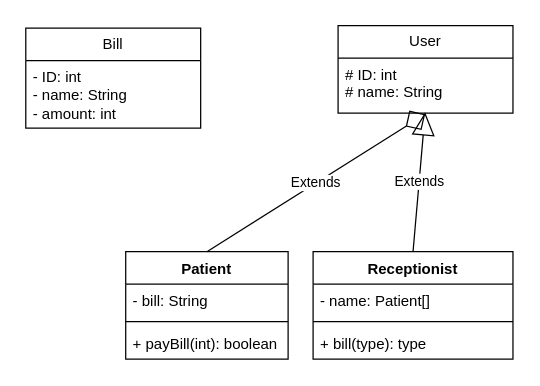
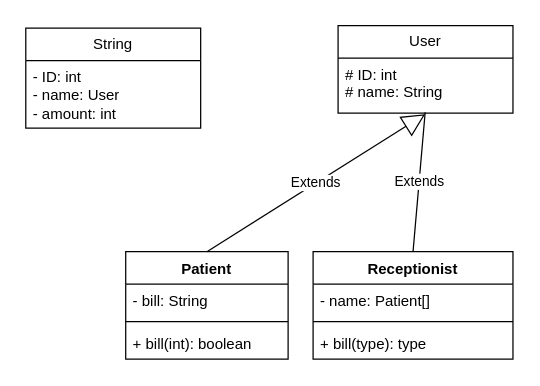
node "Bill": label "Bill" -> "String"
node "- ID: int- name: String- amount: int": label "- ID: int- name: String- amount: int" -> "- ID: int- name: User- amount: int"
edge "Patient" -> "# ID: int# name: String": arrowhead diamond -> block
edge "Receptionist" -> "# ID: int# name: String": arrowhead block -> none
node "+ payBill(int): boolean": label "+ payBill(int): boolean" -> "+ bill(int): boolean"
